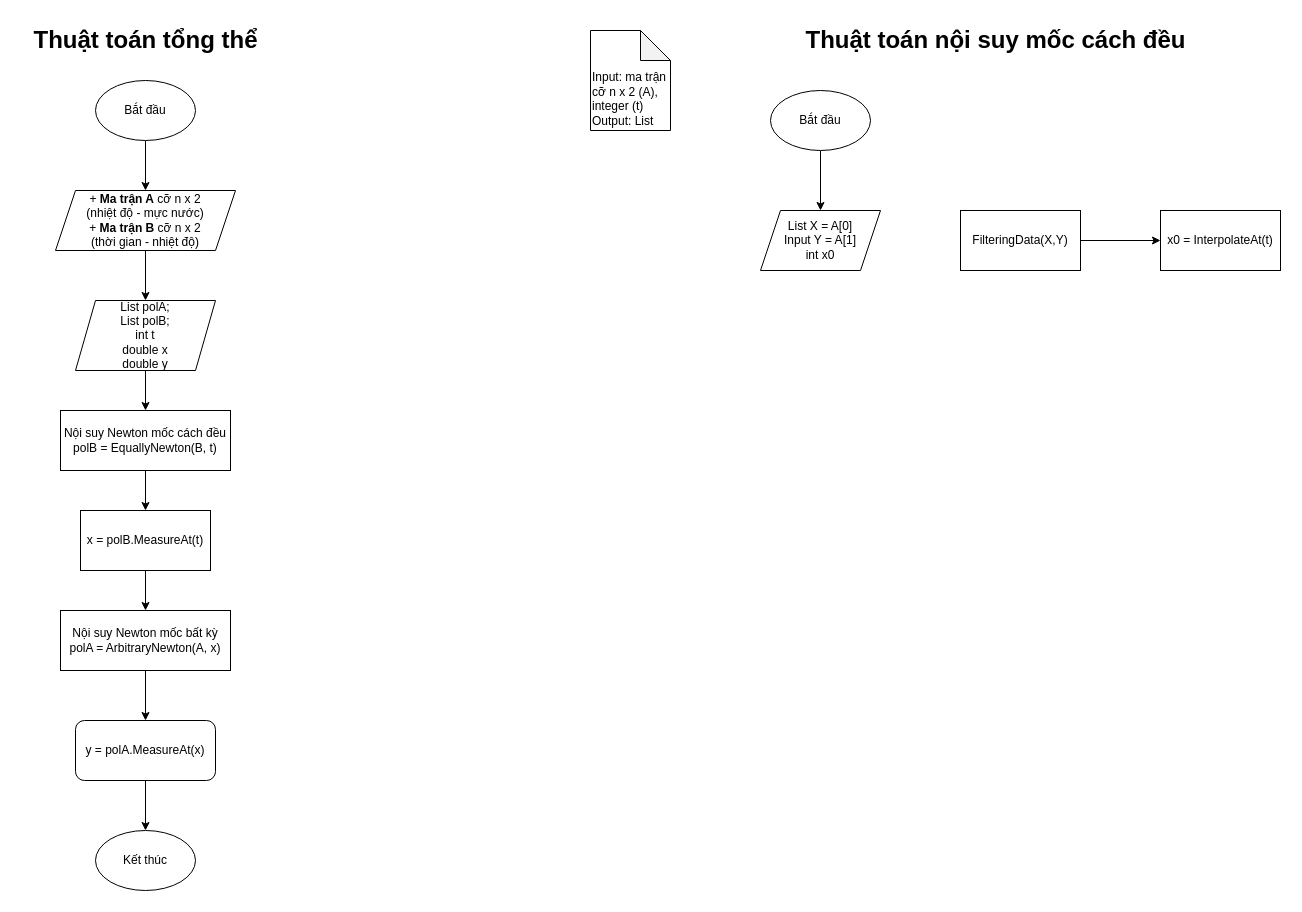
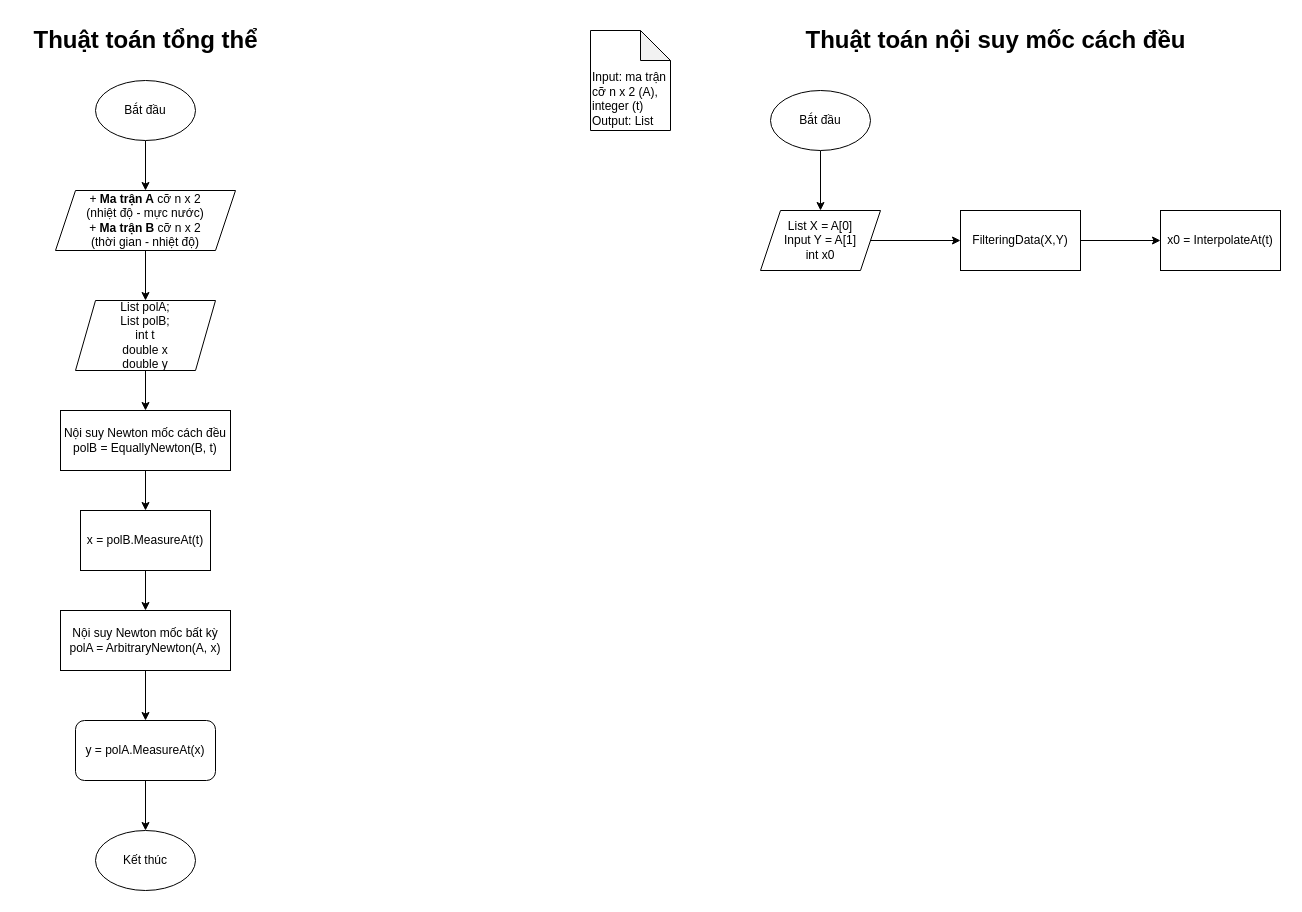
edge "List X = A[0] Input Y = A[1] int x0" -> "FilteringData(X,Y)": added
